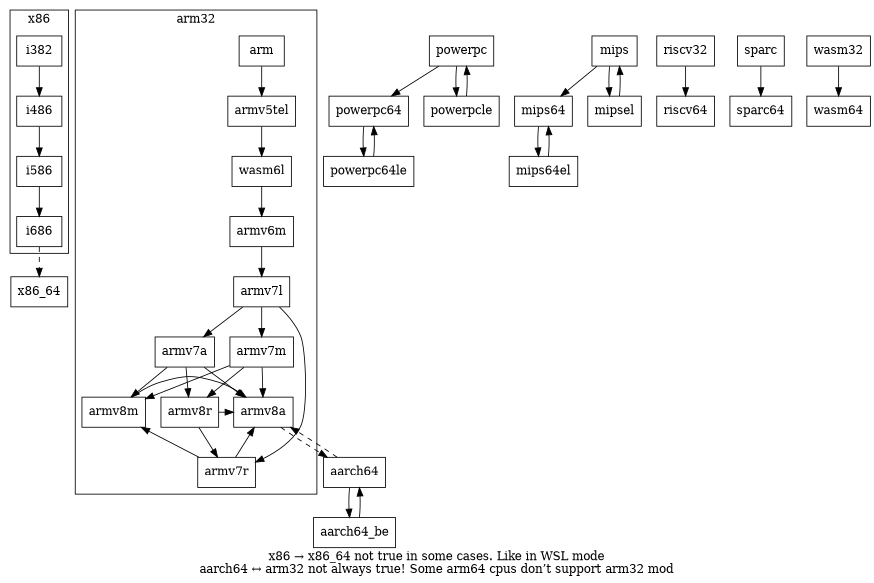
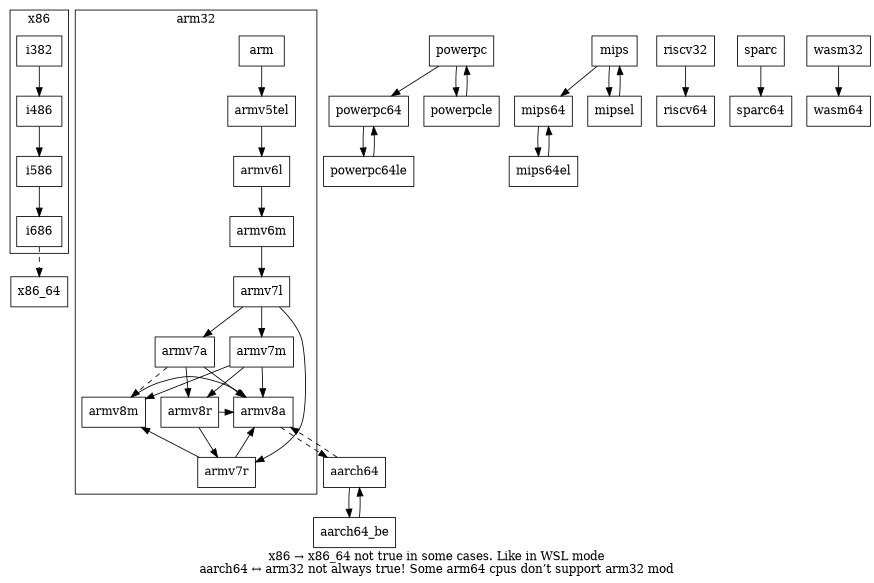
node "wasm6l": label "wasm6l" -> "armv6l"
edge "armv7a" -> "armv8m": style solid -> dashed
